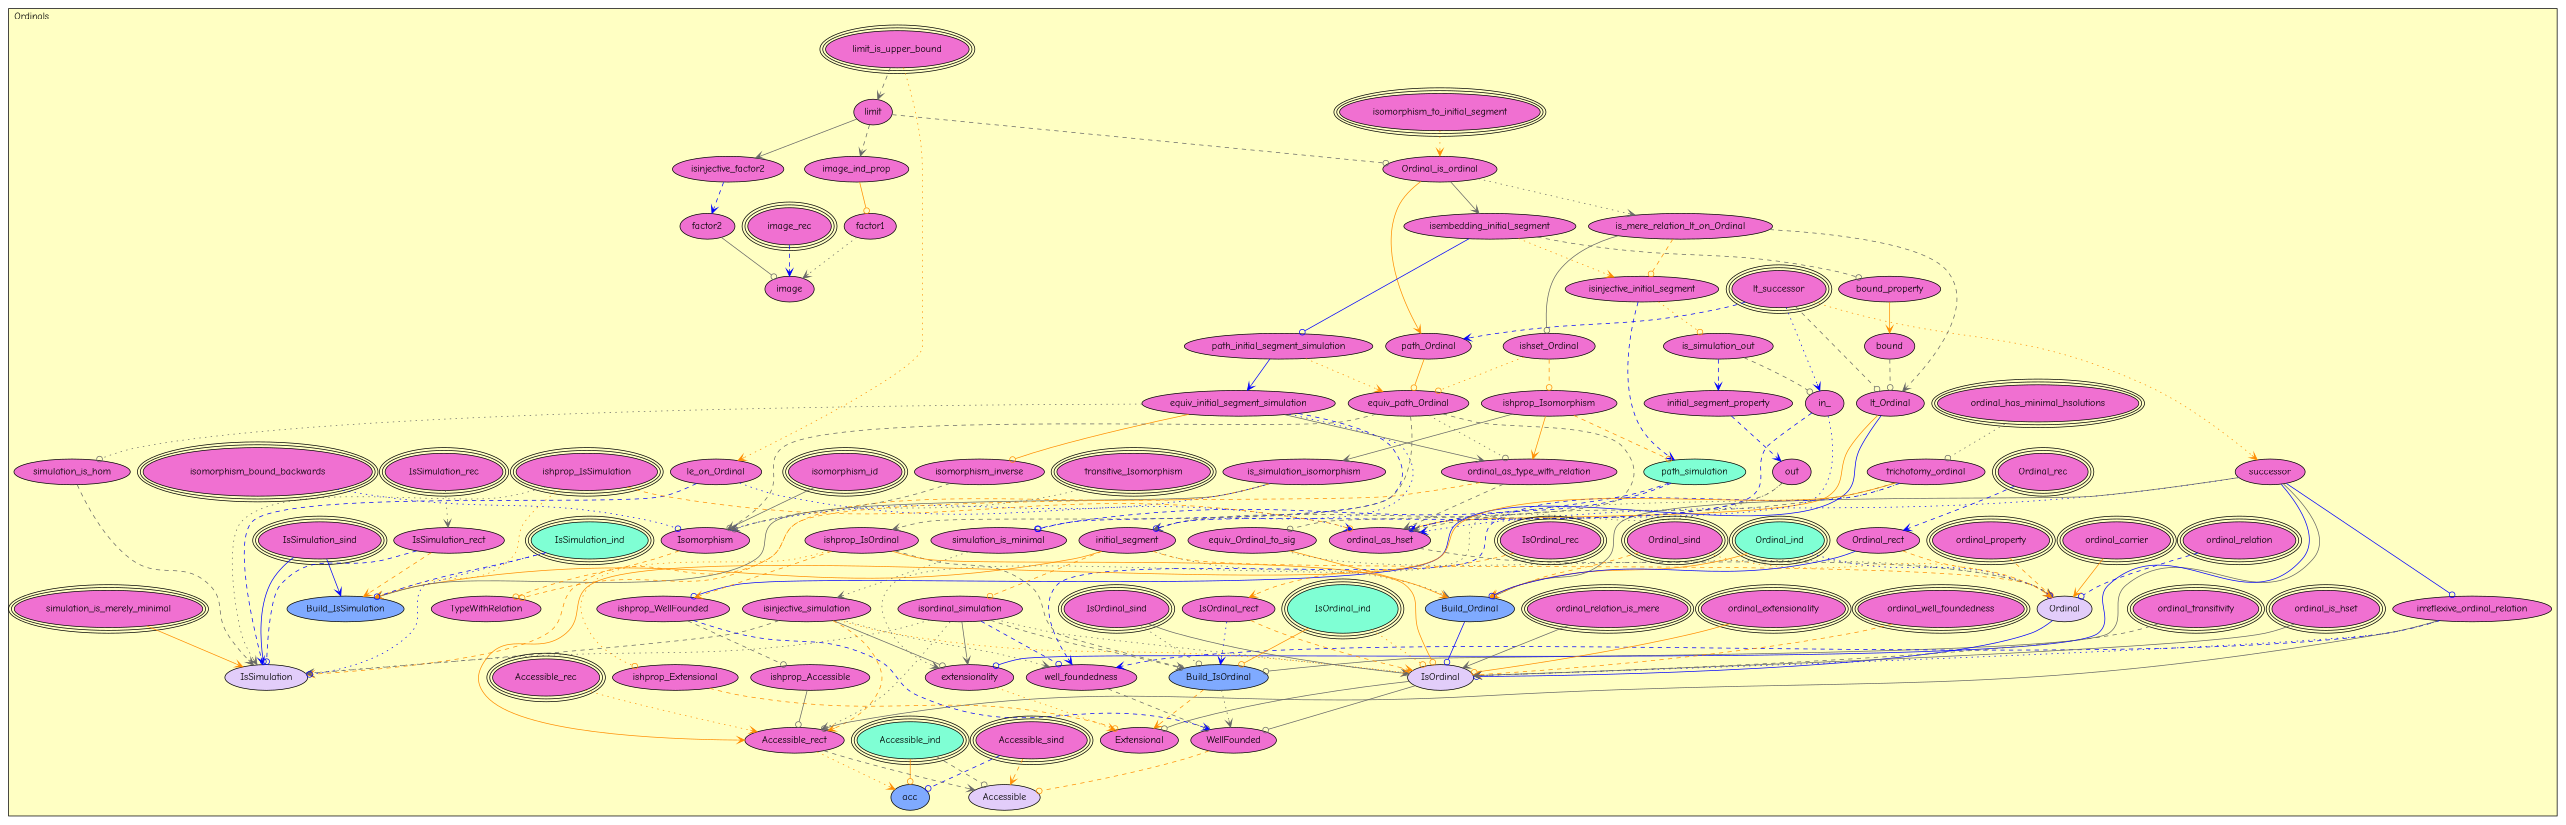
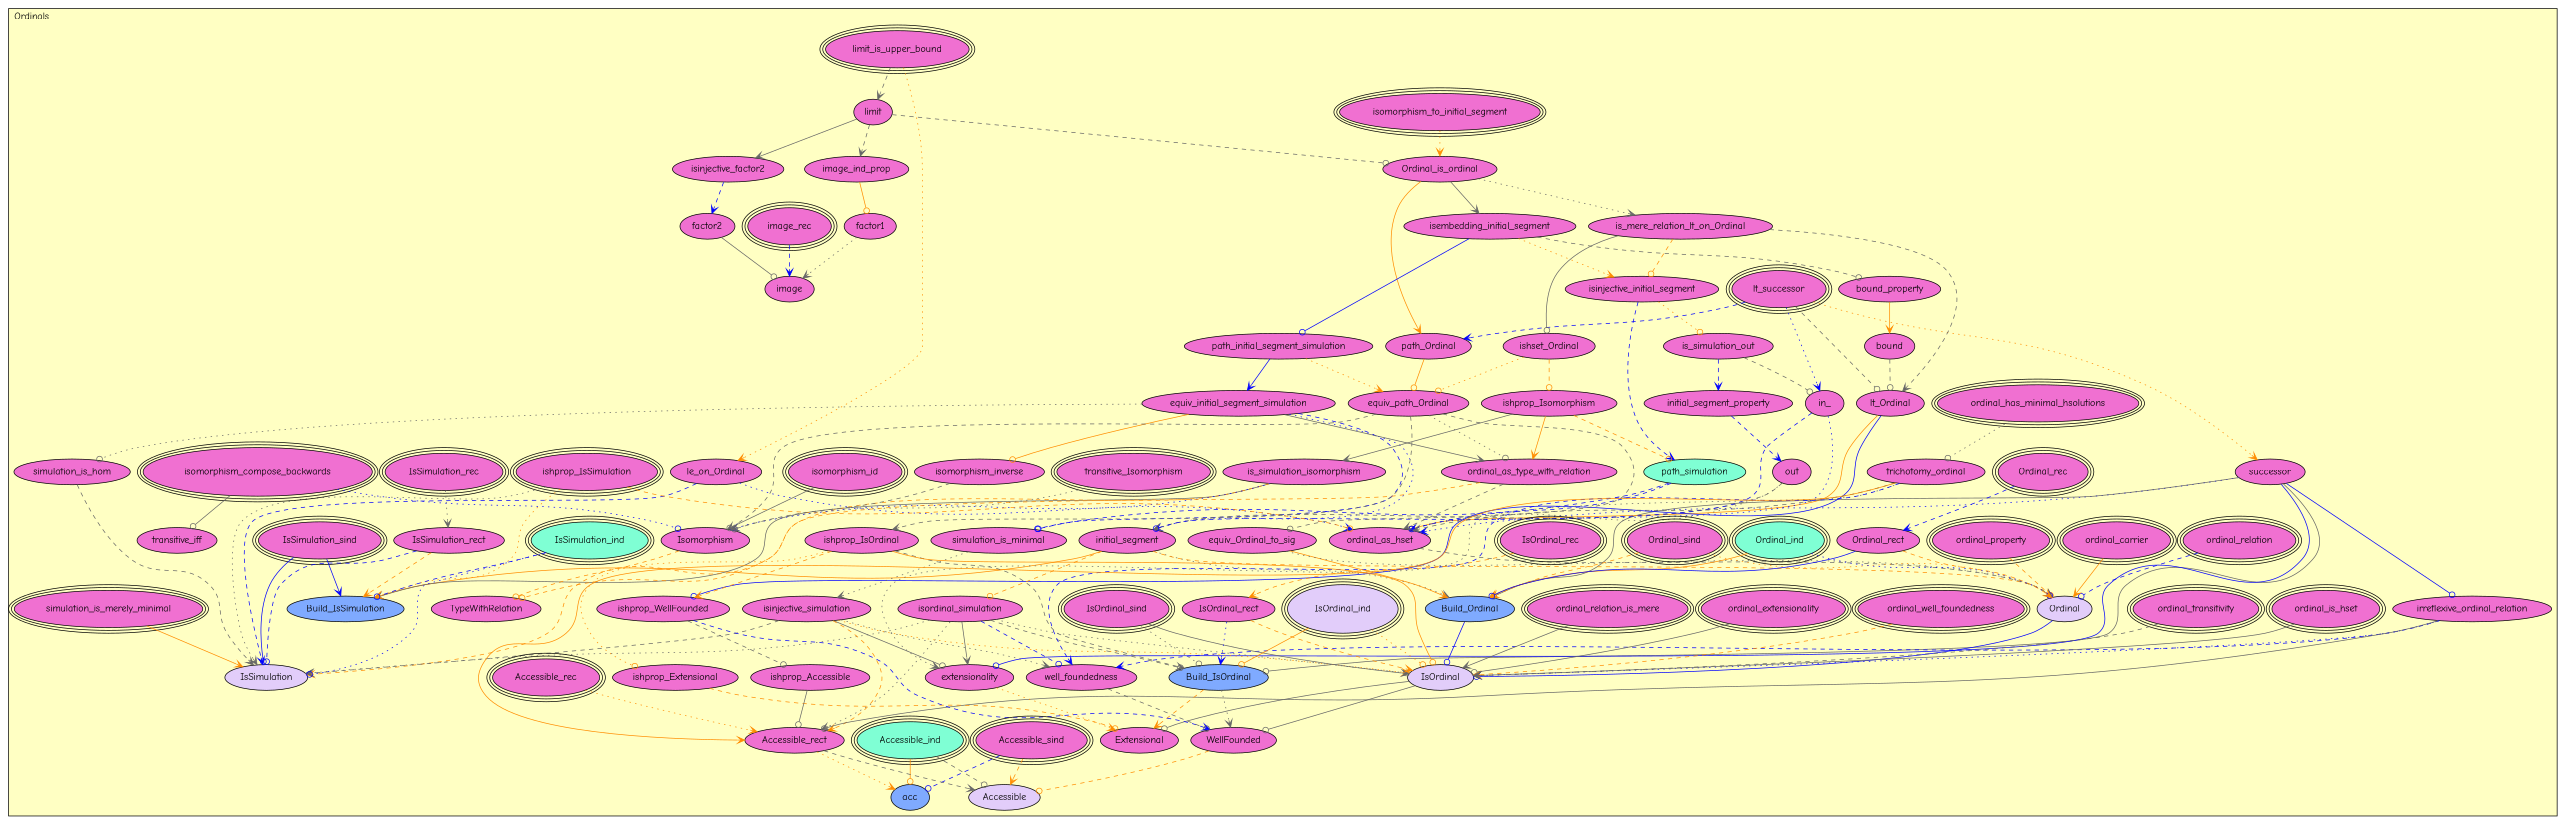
node "isomorphism_bound_backwards": label "isomorphism_bound_backwards" -> "isomorphism_compose_backwards"
node "transitive_iff": added
node "IsOrdinal_ind": fillcolor #7fffd4 -> #e2cdfa
edge "ordinal_extensionality" -> "IsOrdinal": color darkorange -> gray40
